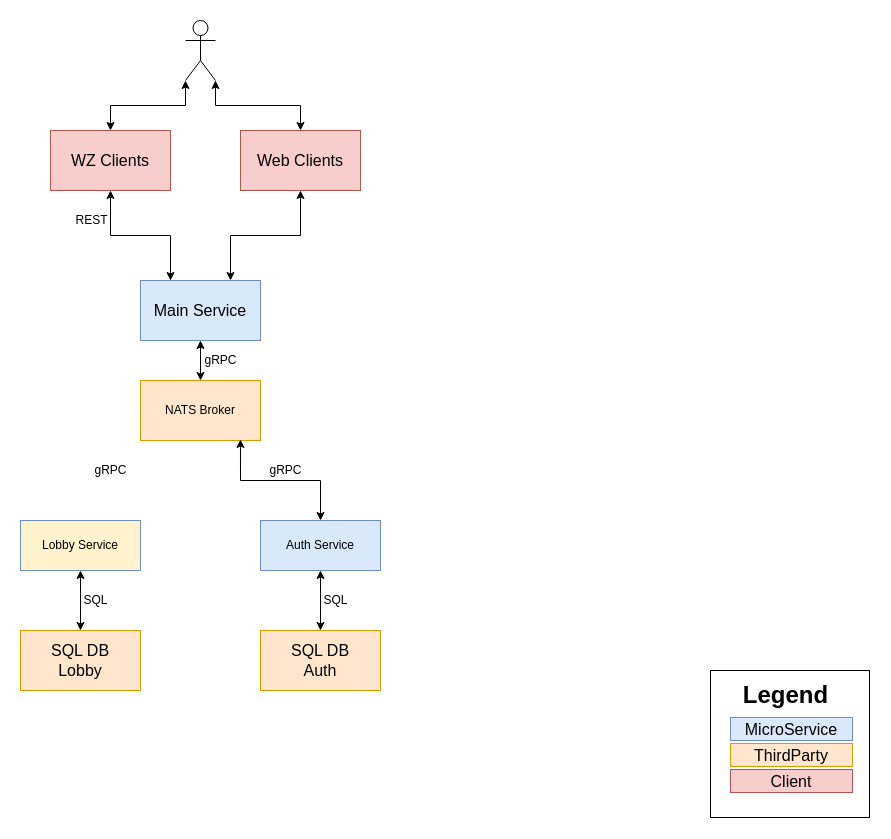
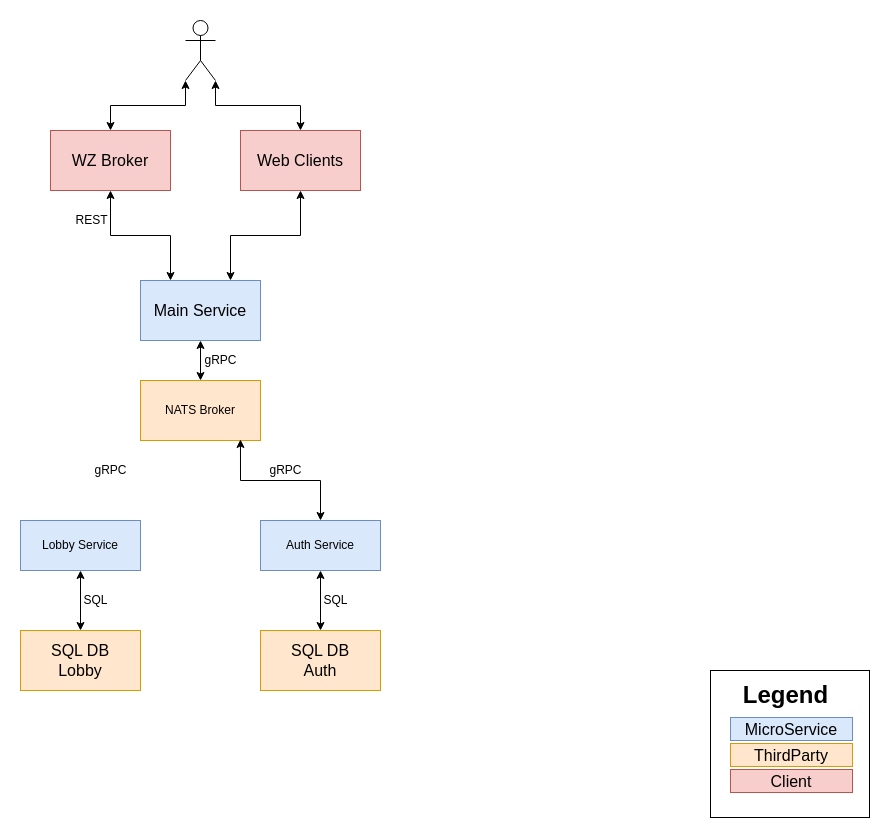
node "WZ Clients": label "WZ Clients" -> "WZ Broker"
node "Lobby Service": fillcolor #fff2cc -> #dae8fc
